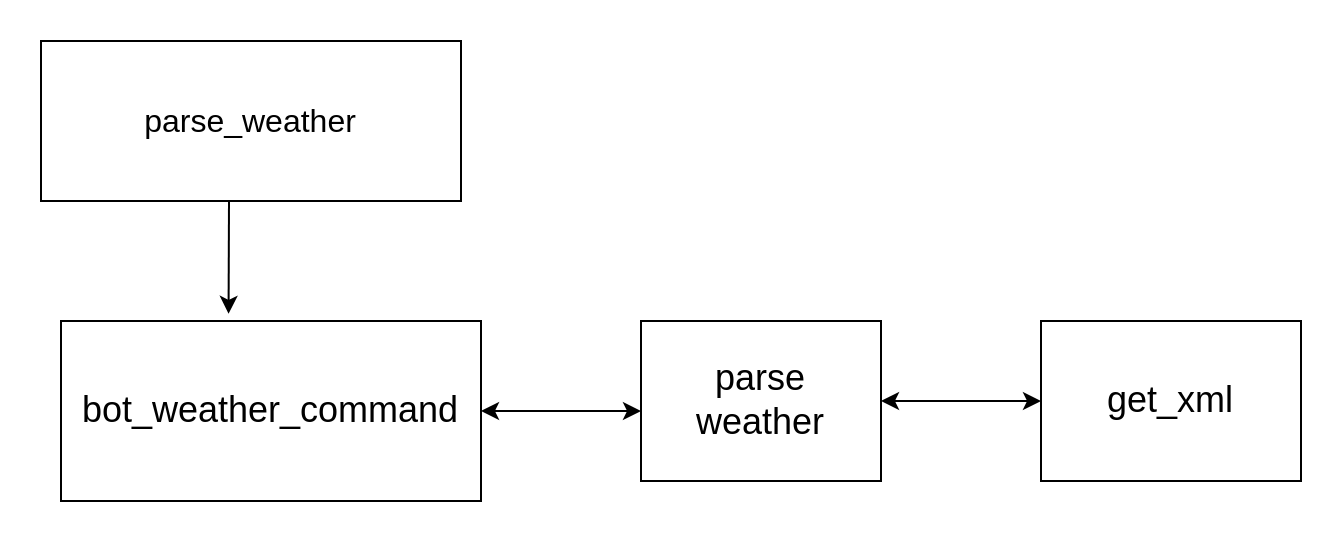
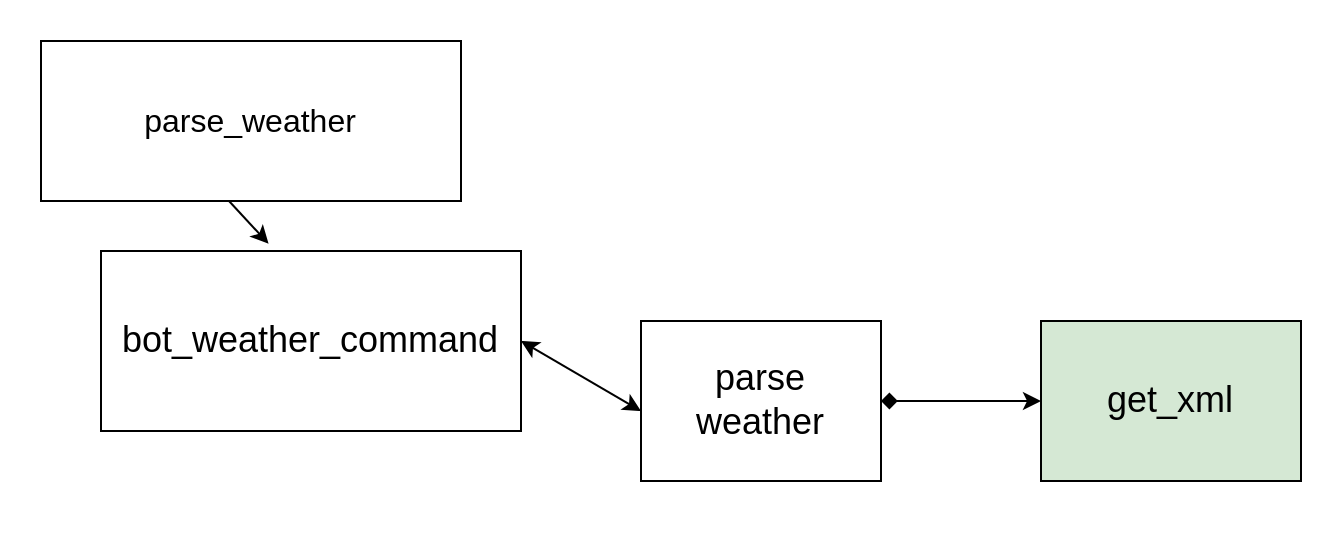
edge "parse weather" -- "get_xml": arrowhead classic -> diamond
node "get_xml": fillcolor #ffffff -> #d5e8d4
node "bot_weather_command": moved (271, 411) -> (311, 341)
